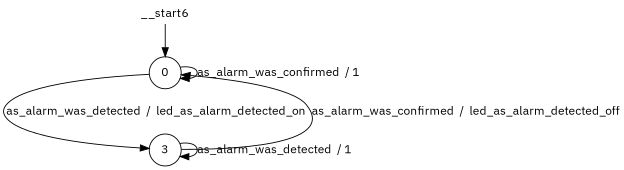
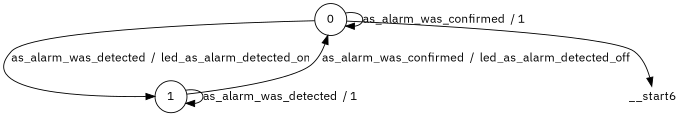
edge "__start6" -> "0": reversed
node "3": label "3" -> "1"
